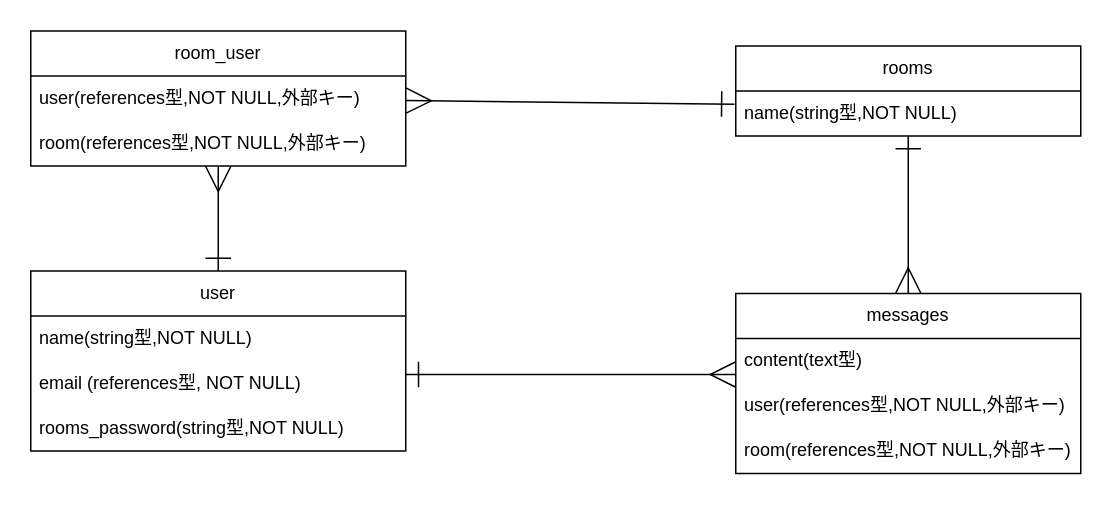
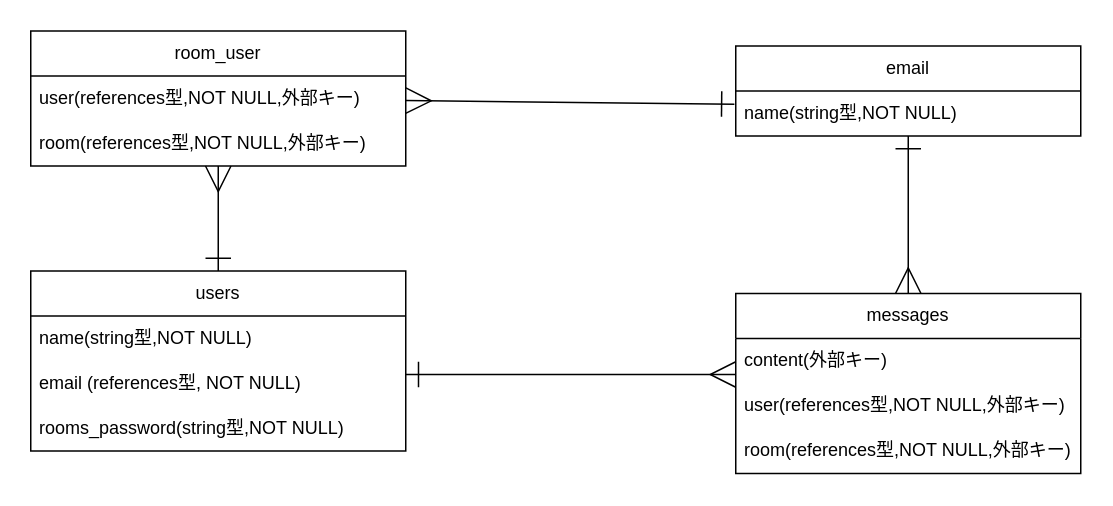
node "rooms": label "rooms" -> "email"
node "user": label "user" -> "users"
node "content(text型)": label "content(text型)" -> "content(外部キー)"
